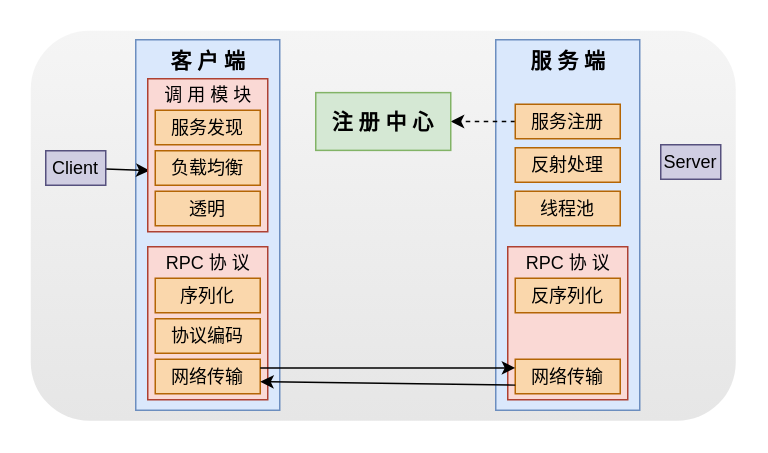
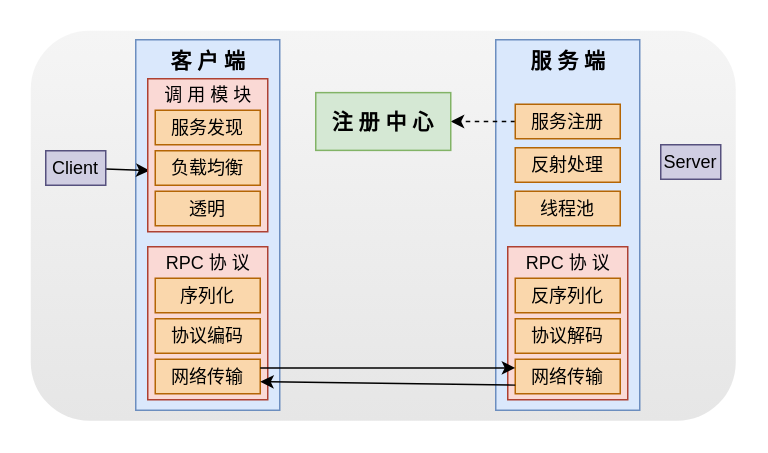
node "协议解码": added
